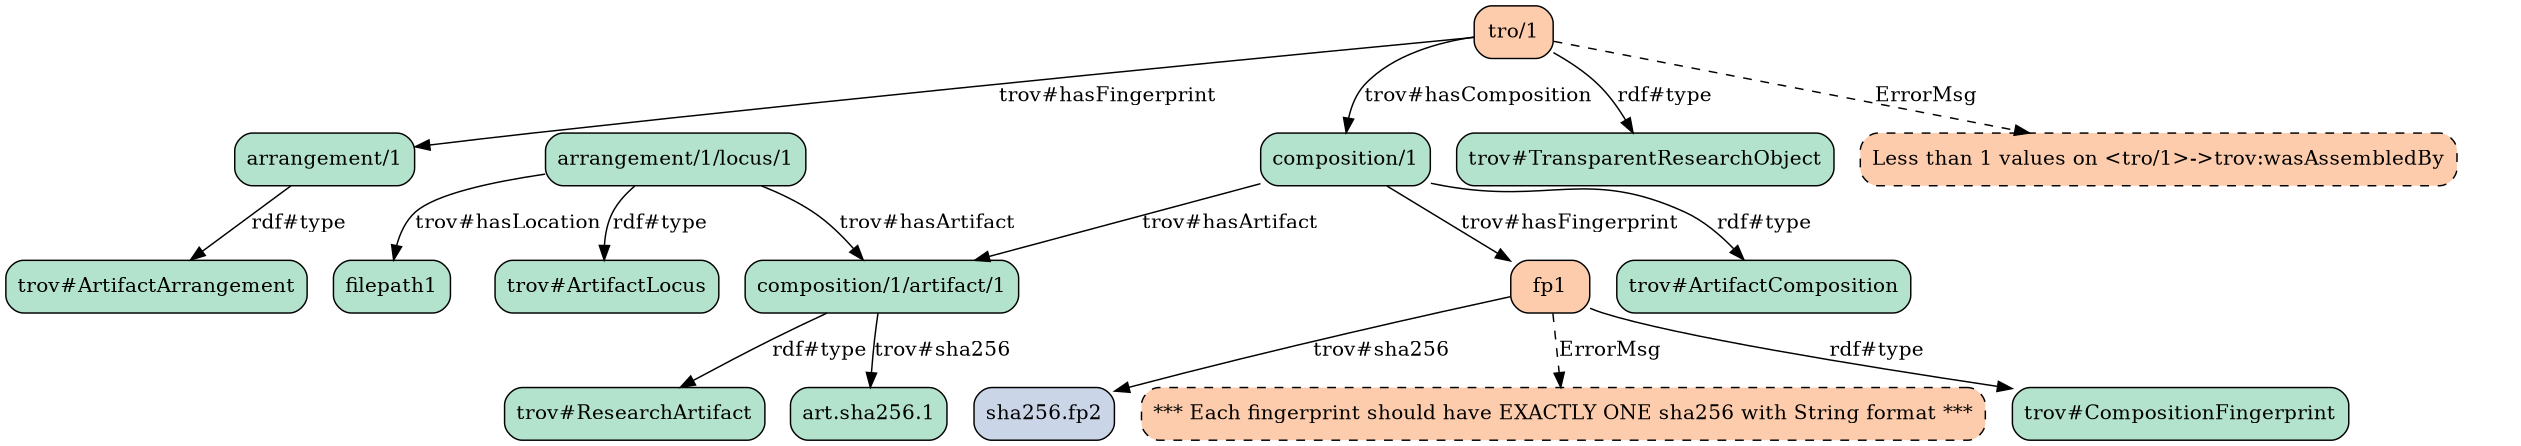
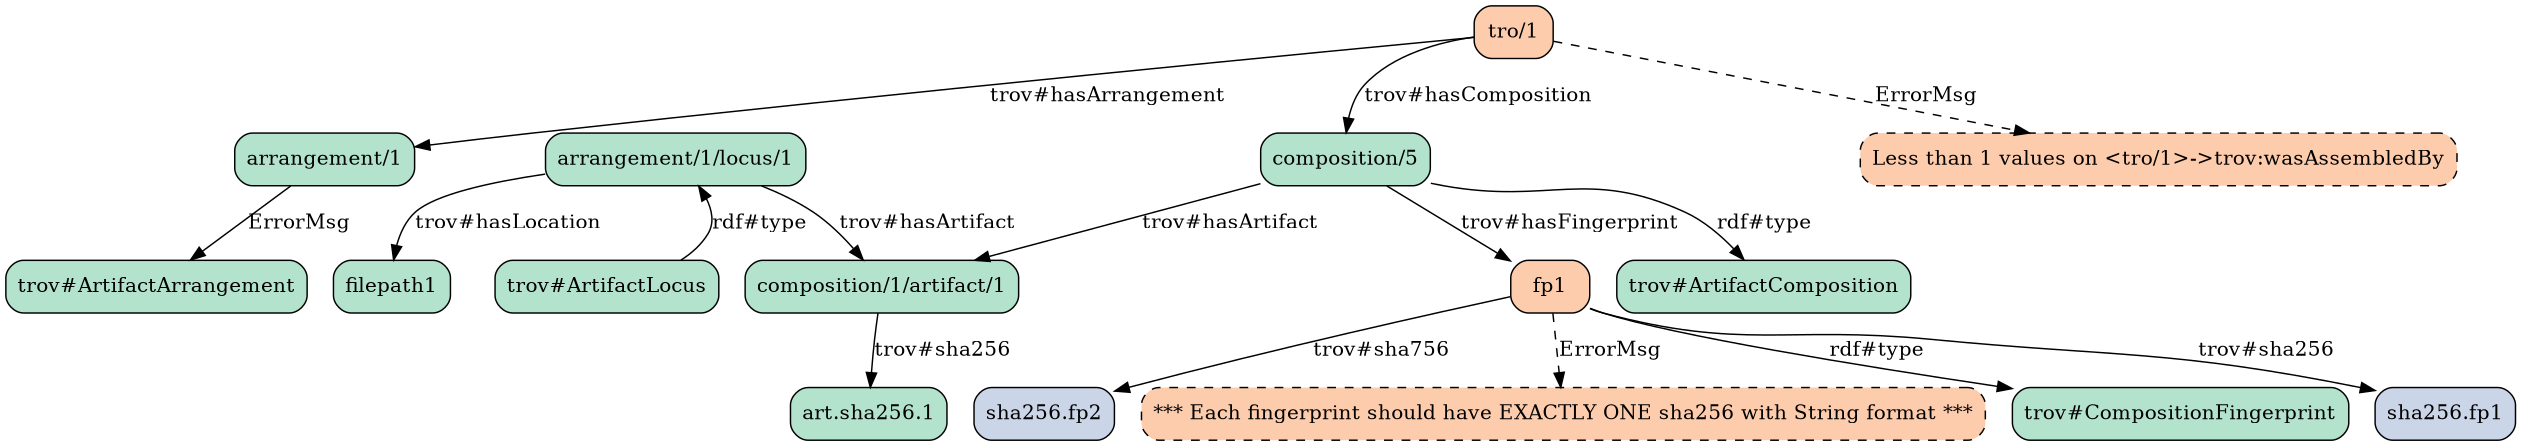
edge "tro/1" -> "arrangement/1": label "trov#hasFingerprint" -> "trov#hasArrangement"
node "composition/1": label "composition/1" -> "composition/5"
node "trov#TransparentResearchObject": removed
edge "arrangement/1/locus/1" -> "trov#ArtifactLocus": reversed
edge "arrangement/1" -> "trov#ArtifactArrangement": label "rdf#type" -> "ErrorMsg"
edge "fp1" -> "sha256.fp2": label "trov#sha256" -> "trov#sha756"
node "trov#ResearchArtifact": removed
node "sha256.fp1": added
